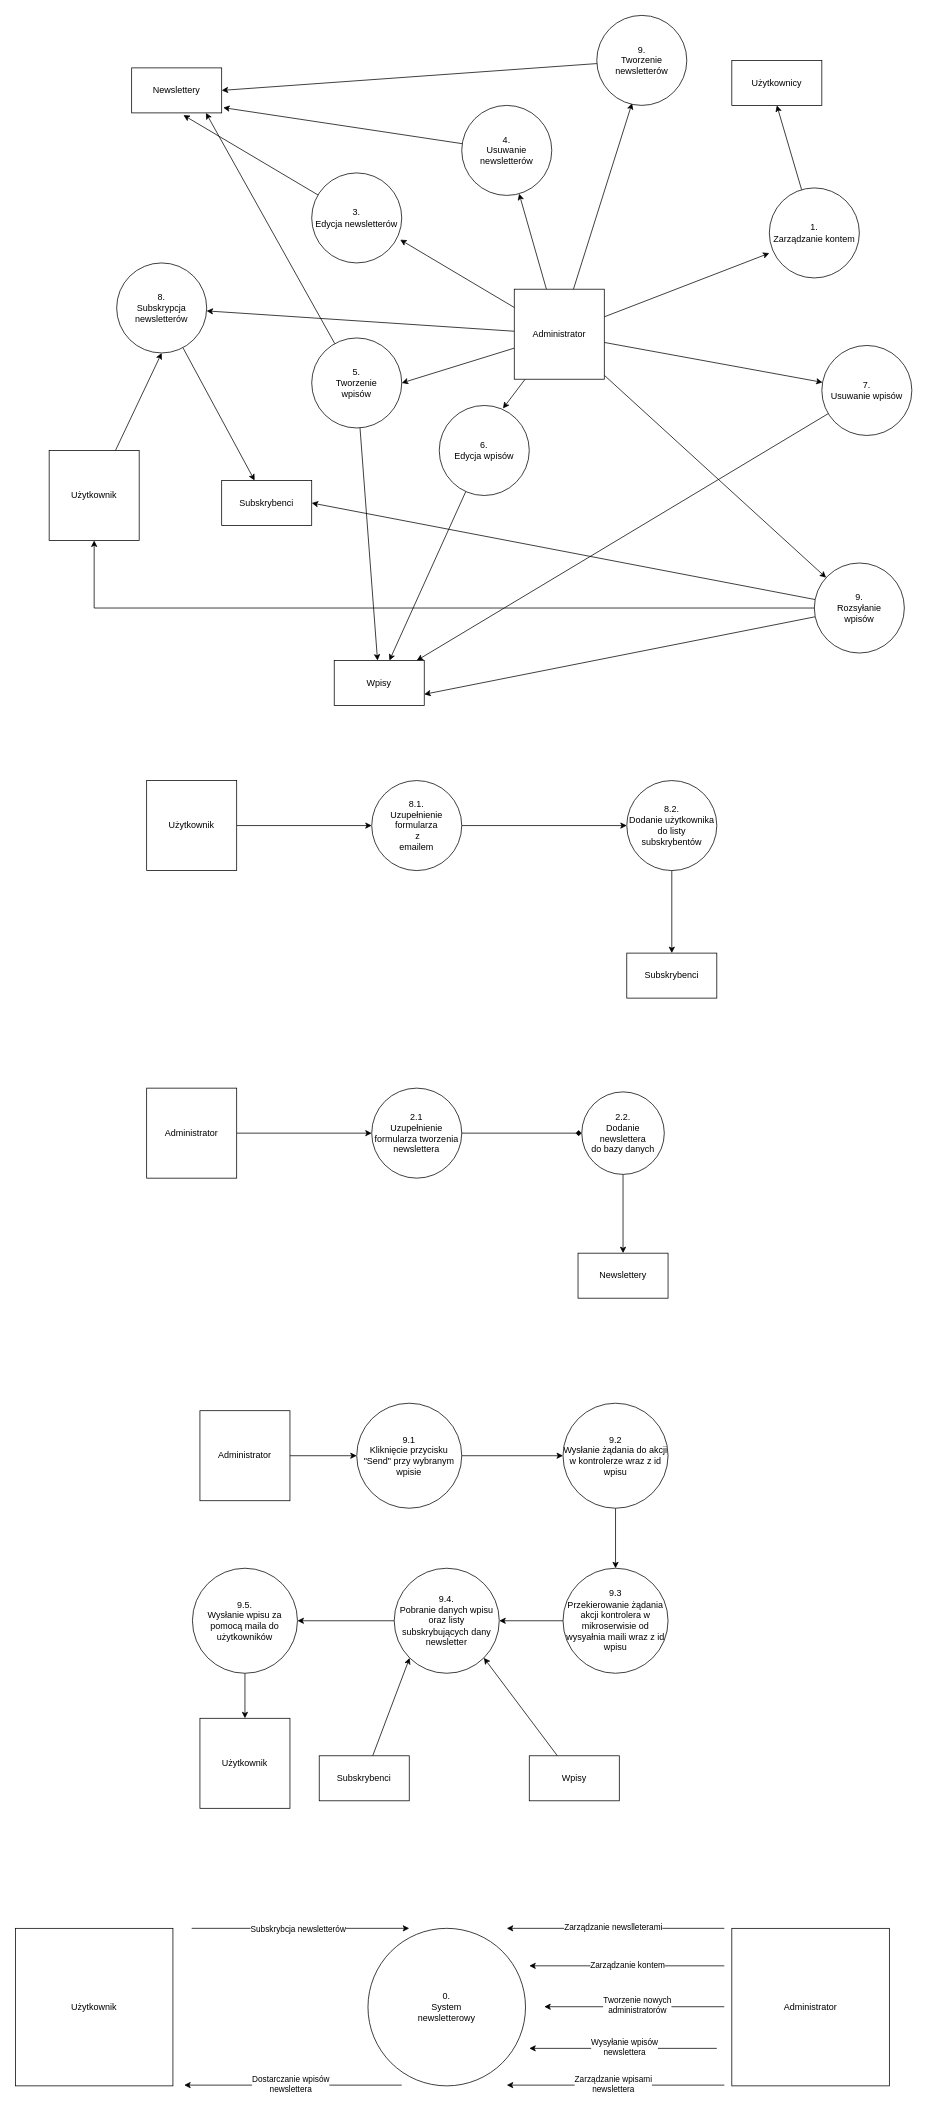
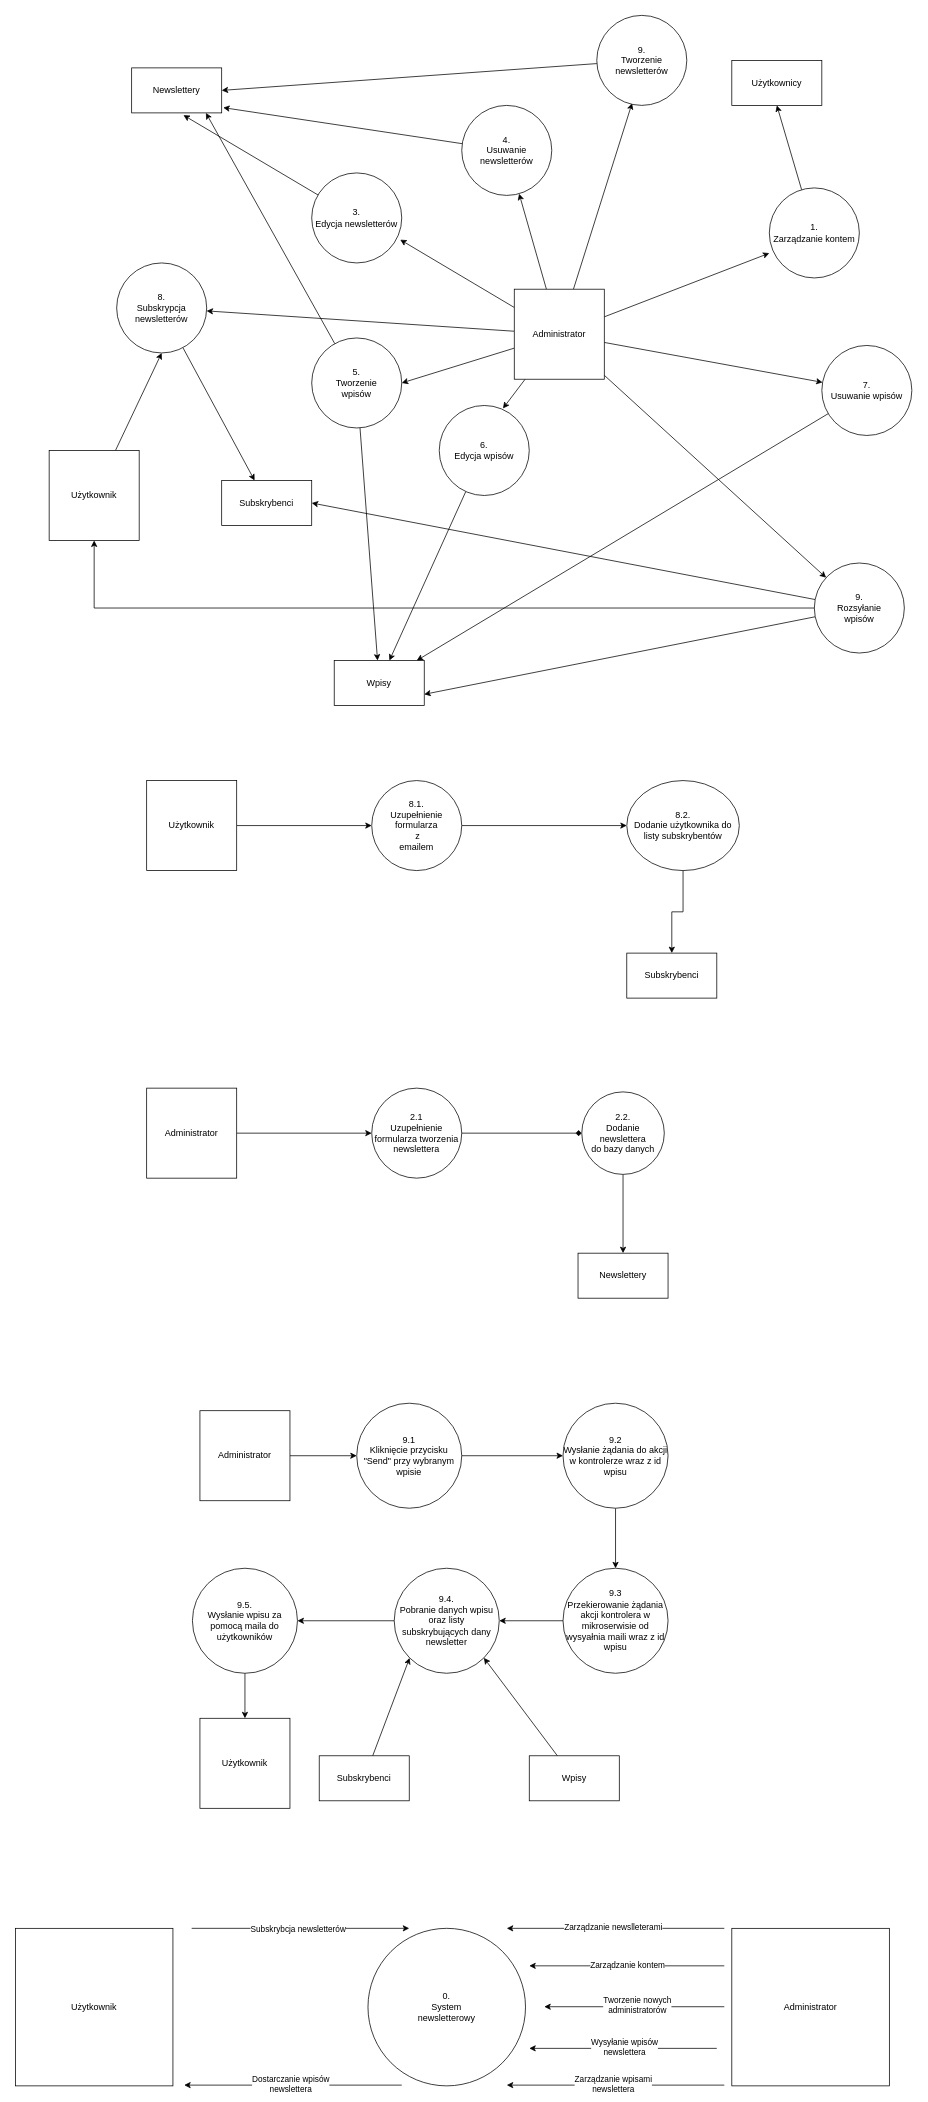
node "8.2. Dodanie użytkownika do listy subskrybentów": size 90x90 -> 113x90
